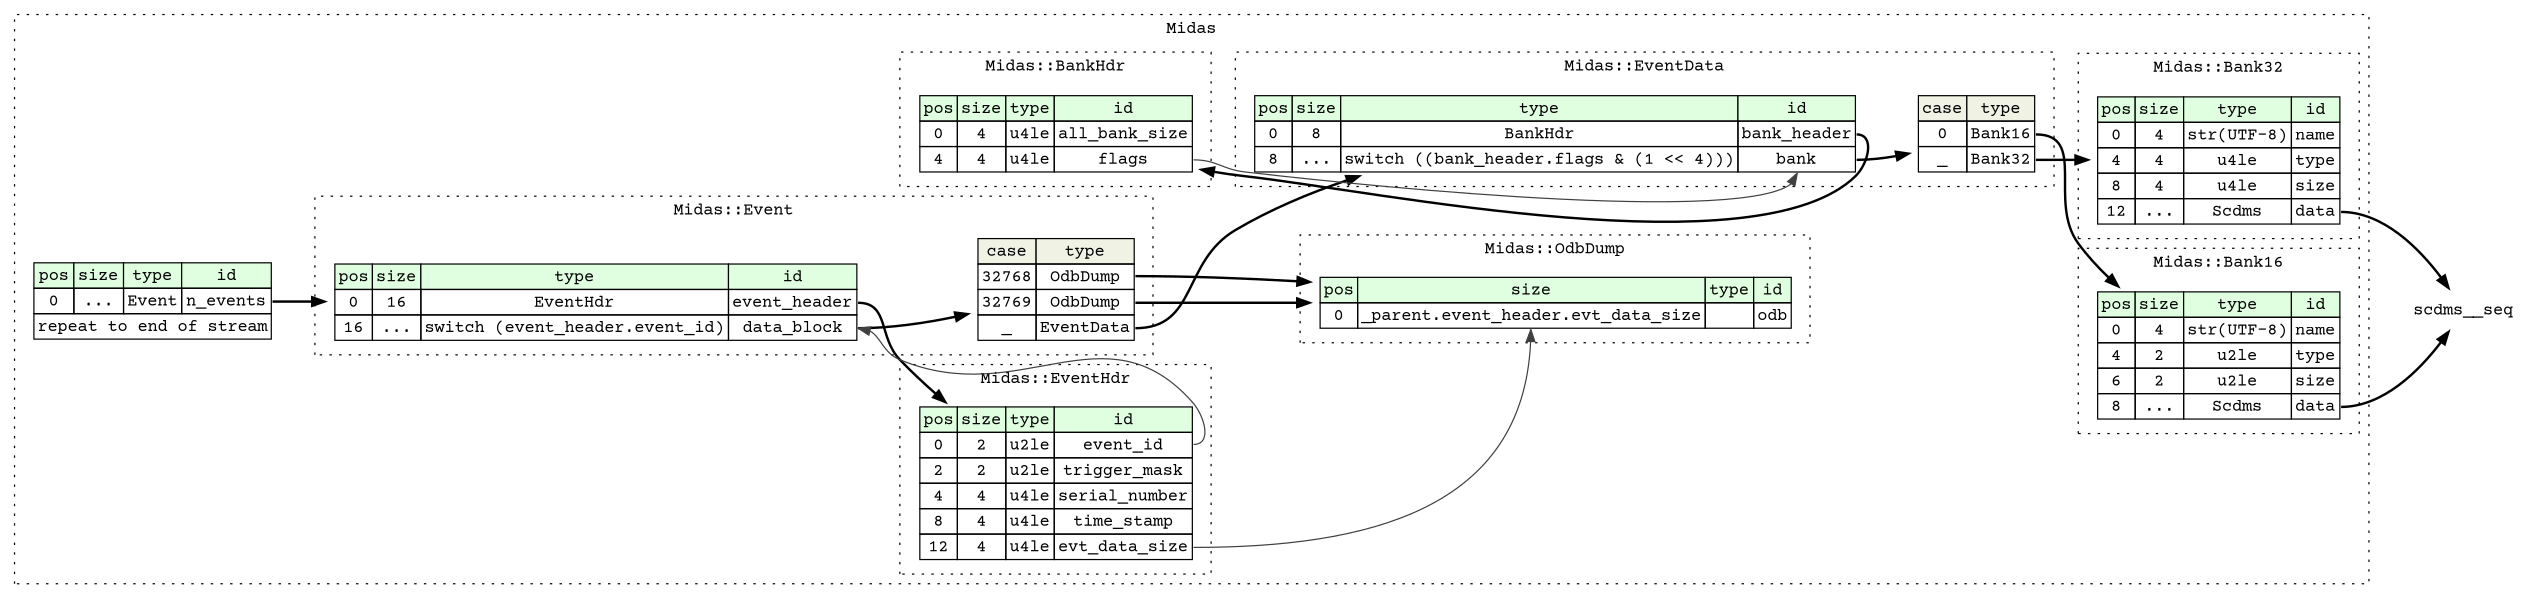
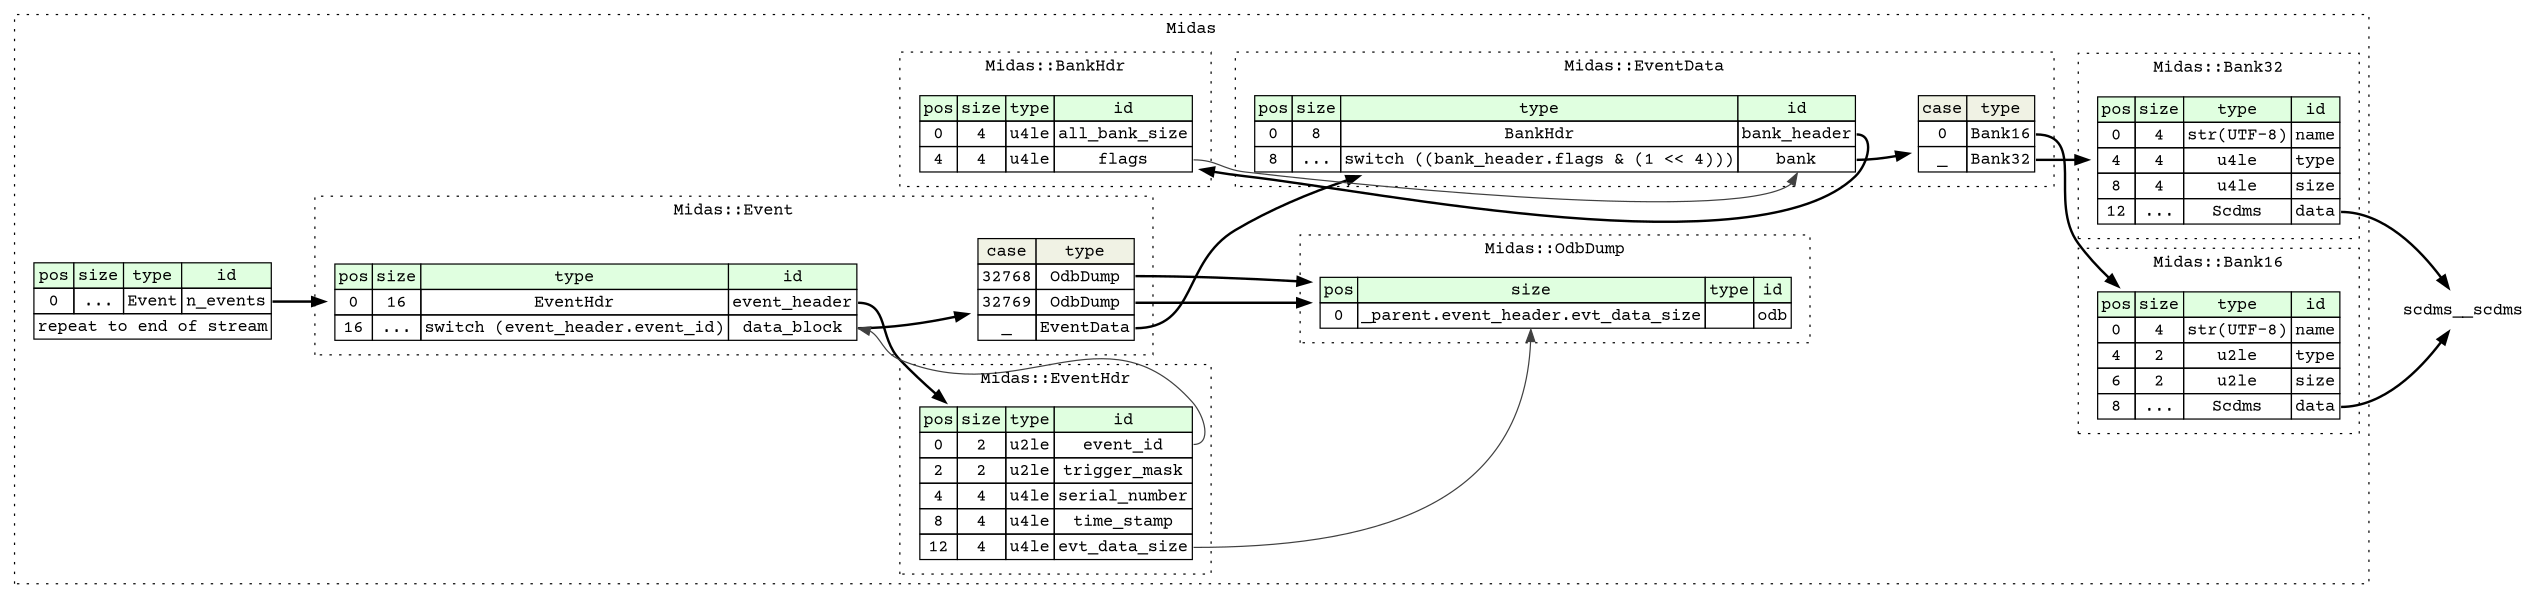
node "scdms__seq": label "scdms__seq" -> "scdms__scdms"
